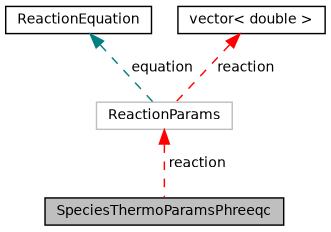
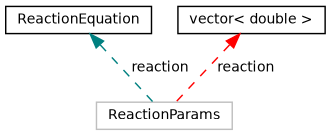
edge "ReactionParams" -> "ReactionEquation": label " equation" -> " reaction"
node "SpeciesThermoParamsPhreeqc": removed
